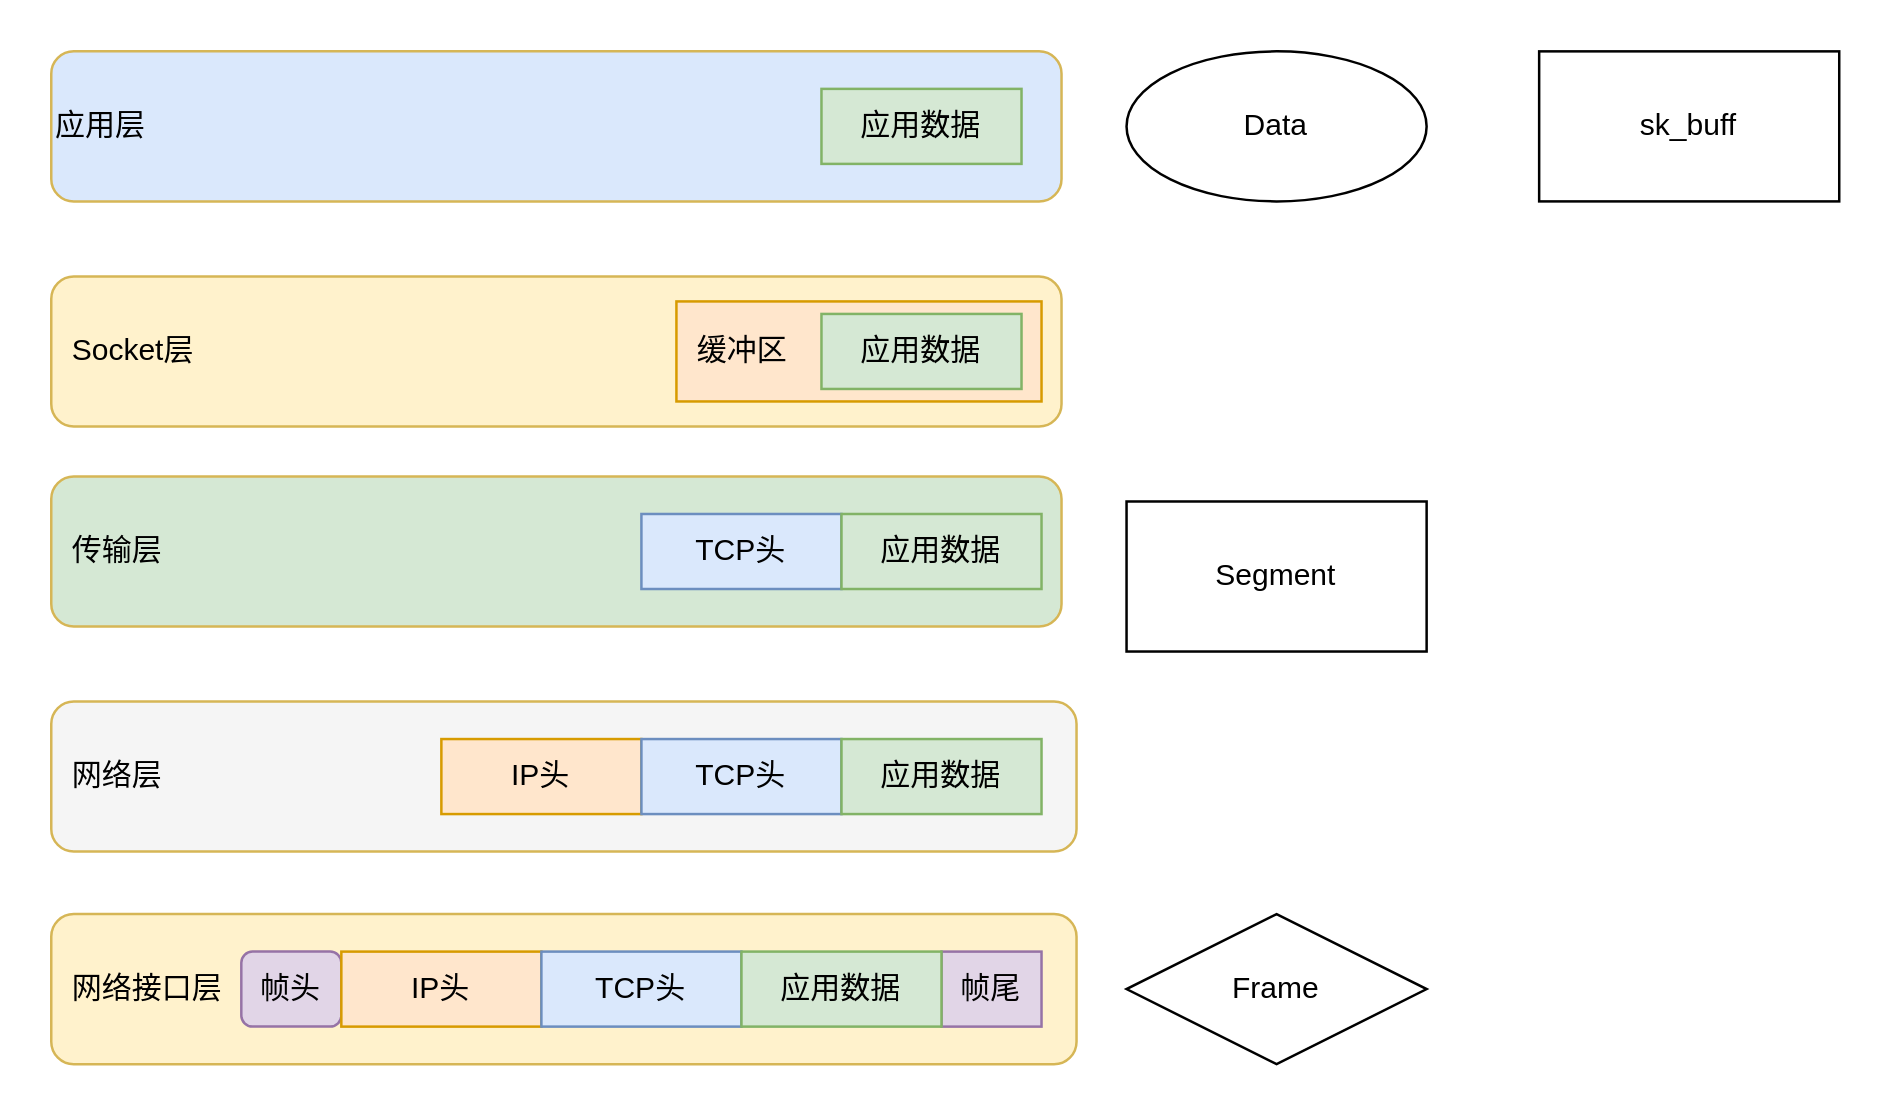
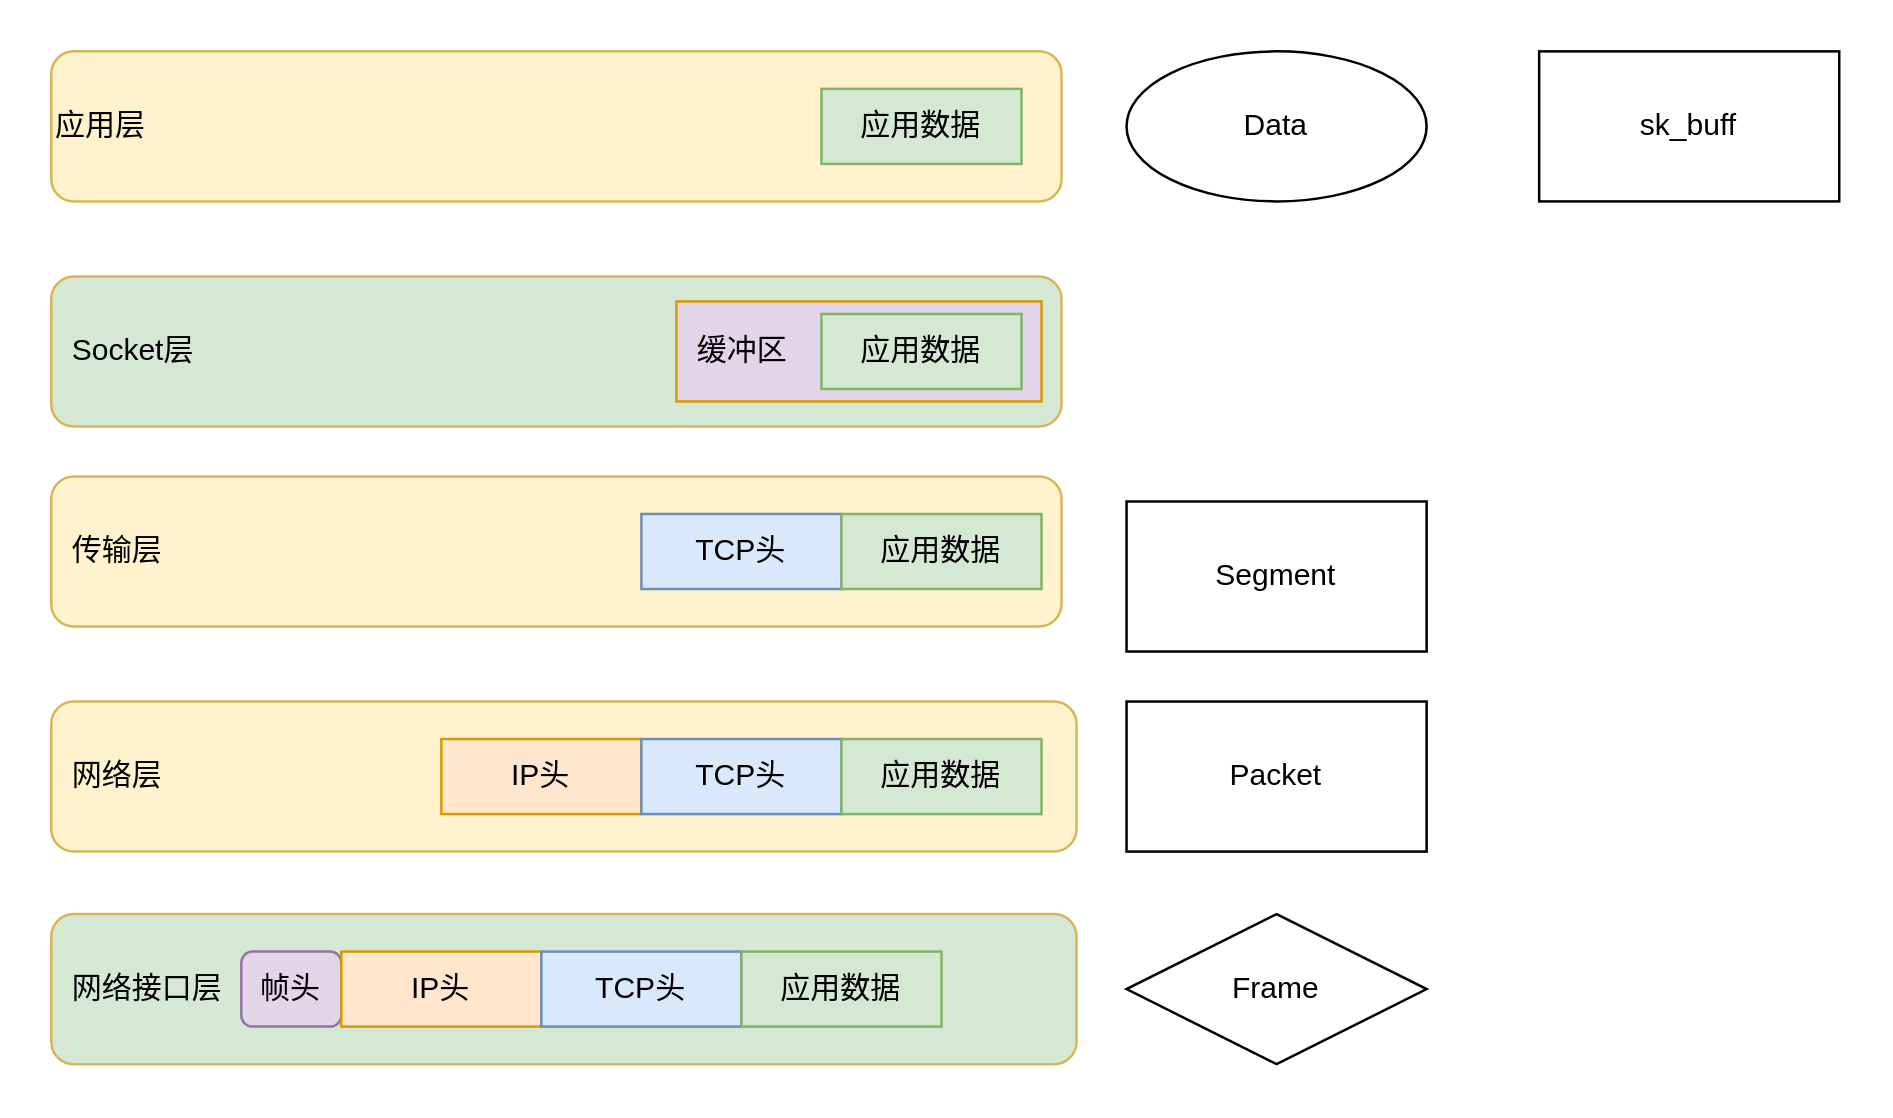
node "应用层": fillcolor #dae8fc -> #fff2cc
node "Socket层": fillcolor #fff2cc -> #d5e8d4
node "缓冲区": fillcolor #ffe6cc -> #e1d5e7
node "传输层": fillcolor #d5e8d4 -> #fff2cc
node "网络层": fillcolor #f5f5f5 -> #fff2cc
node "Packet": added
node "网络接口层": fillcolor #fff2cc -> #d5e8d4
node "帧尾": removed
